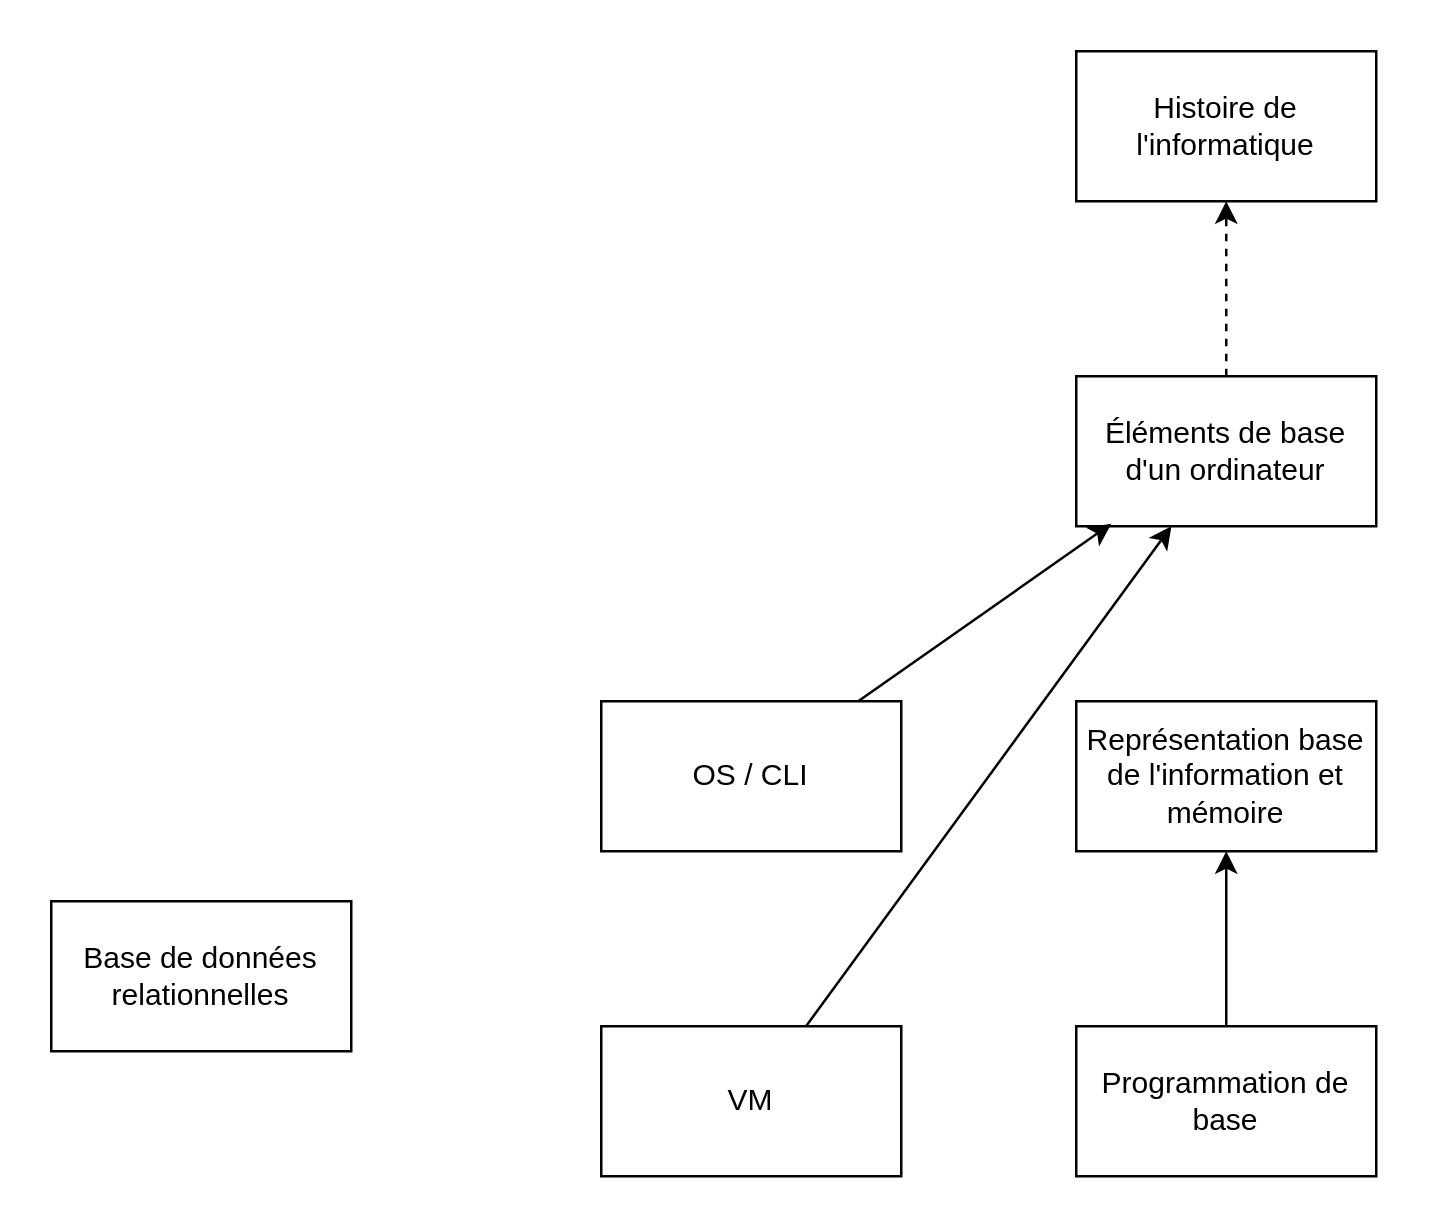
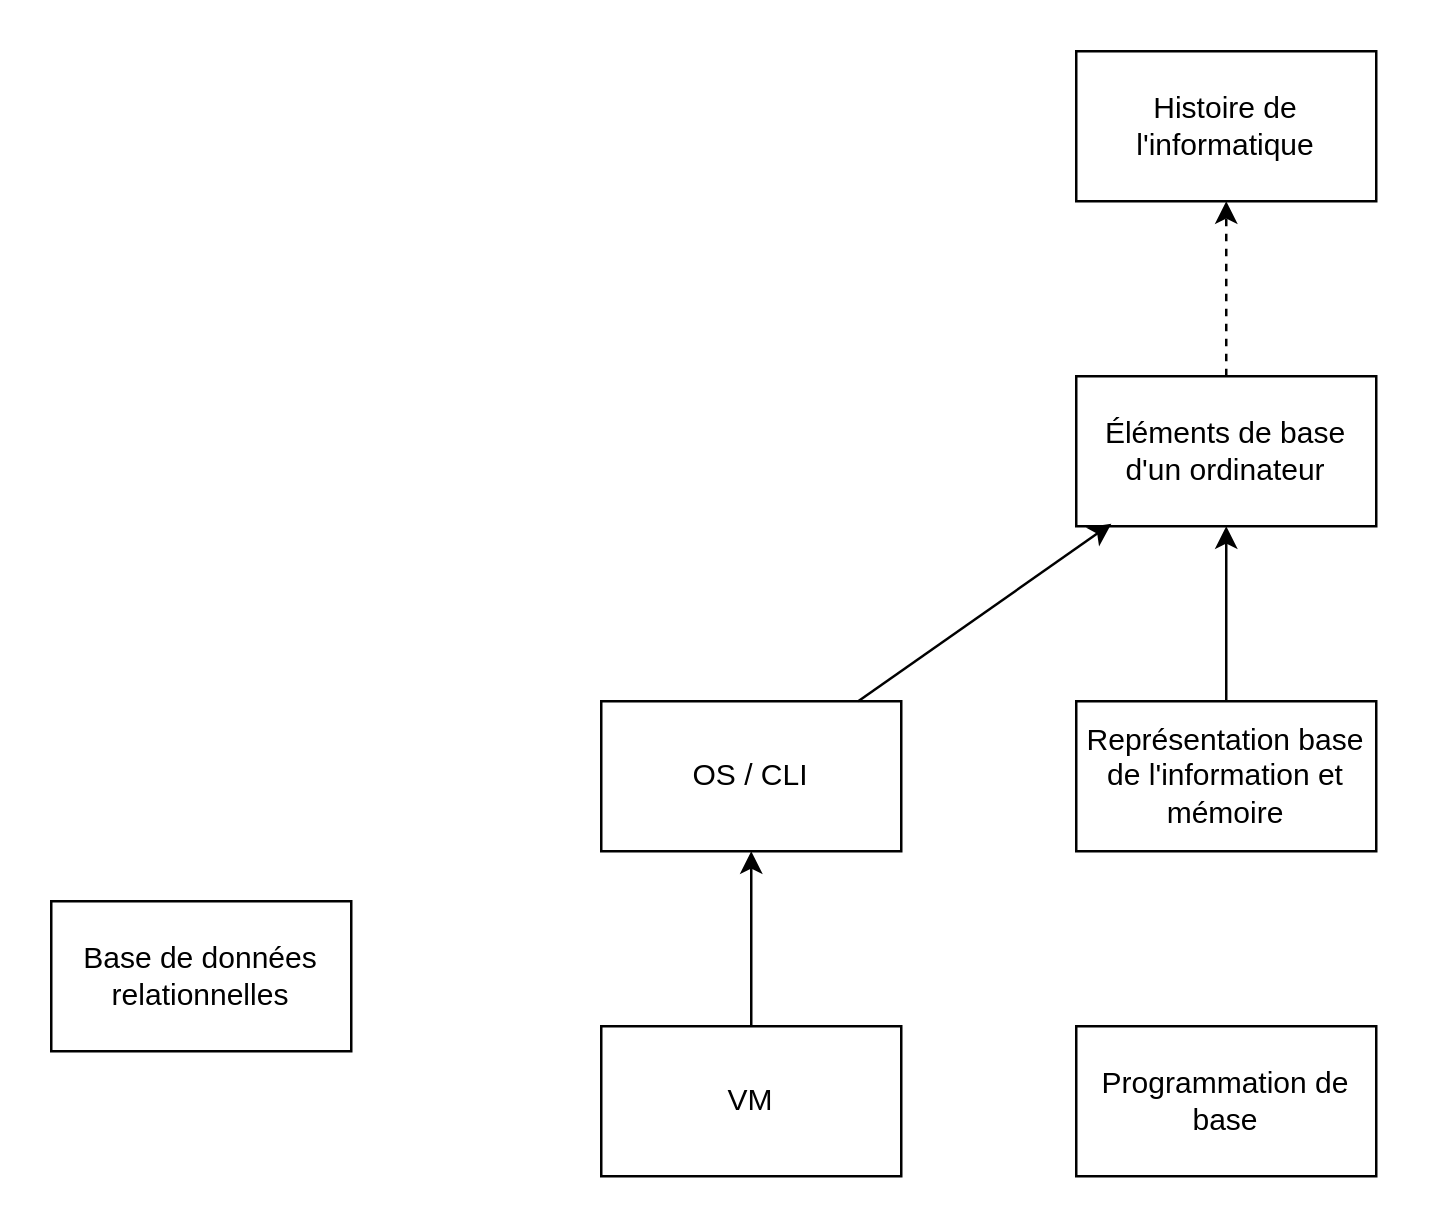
edge "Représentation base de l'information et mémoire" -> "Éléments de base d'un ordinateur": added
edge "VM" -> "Éléments de base d'un ordinateur": now "VM" -> "OS / CLI"
edge "Programmation de base" -> "Représentation base de l'information et mémoire": removed
